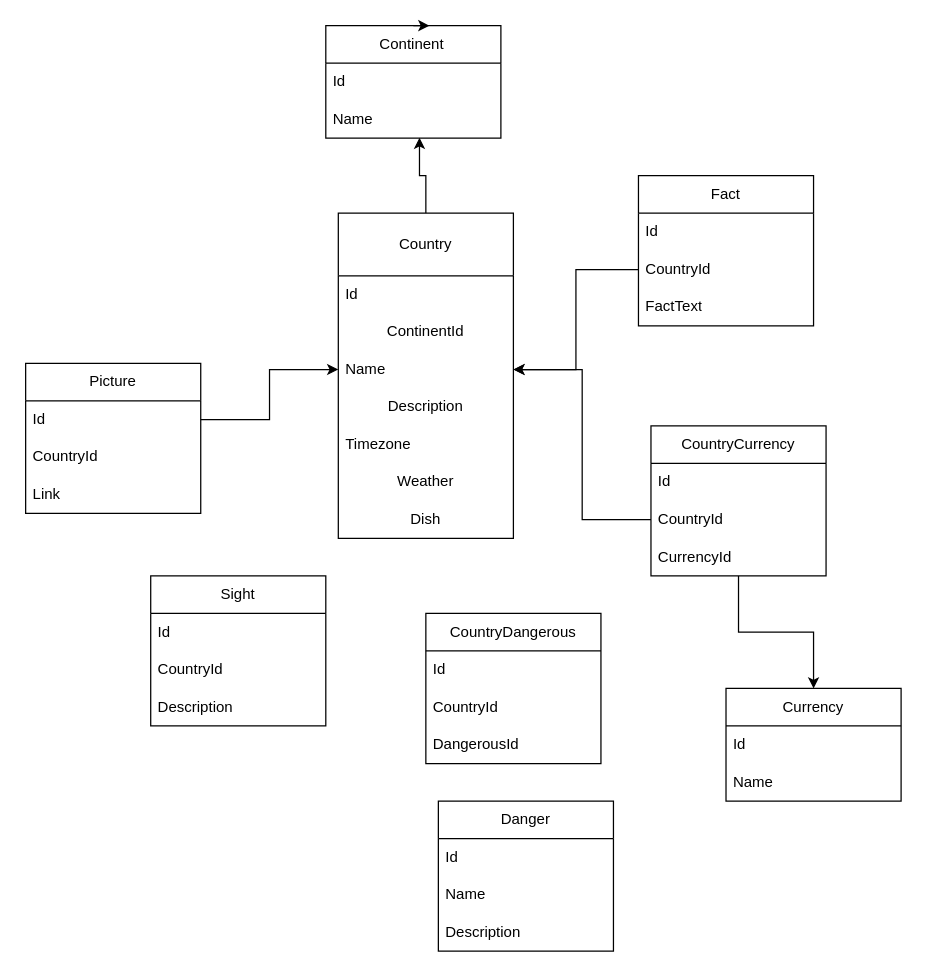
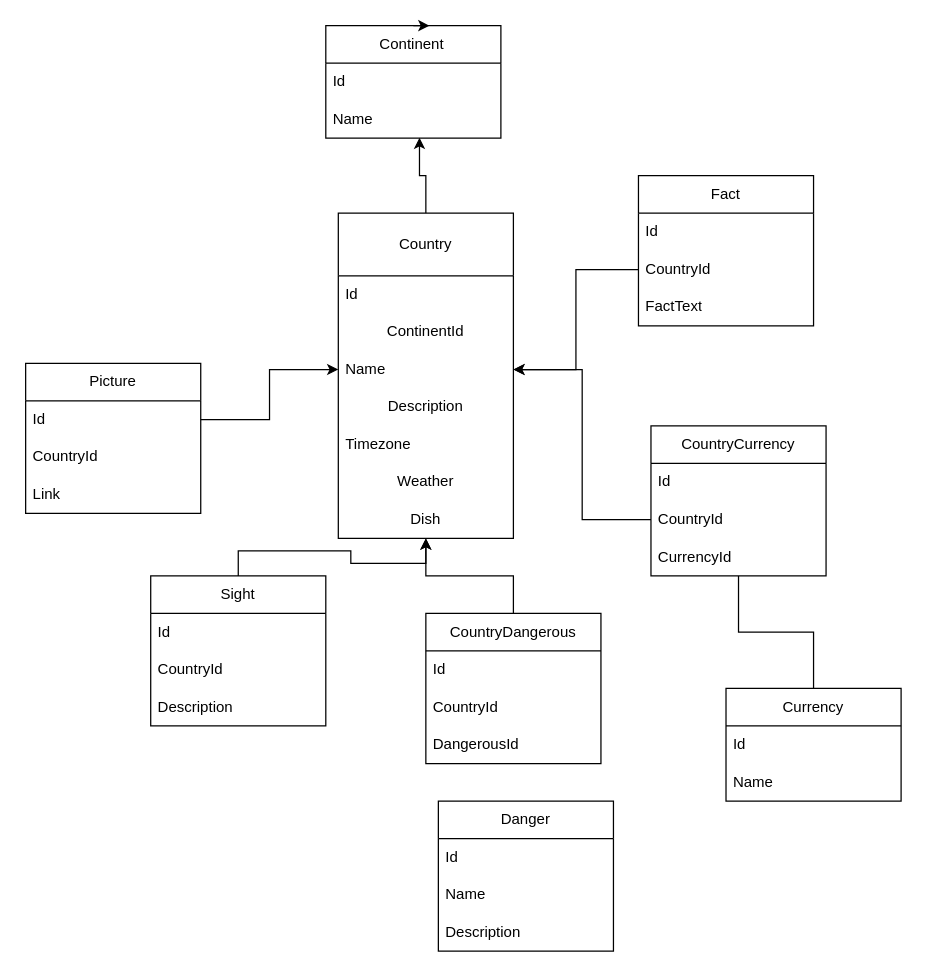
edge "Sight" -> "Dish": added
edge "CountryDangerous" -> "Dish": added
edge "CountryCurrency" -> "Currency": arrowhead classic -> none
